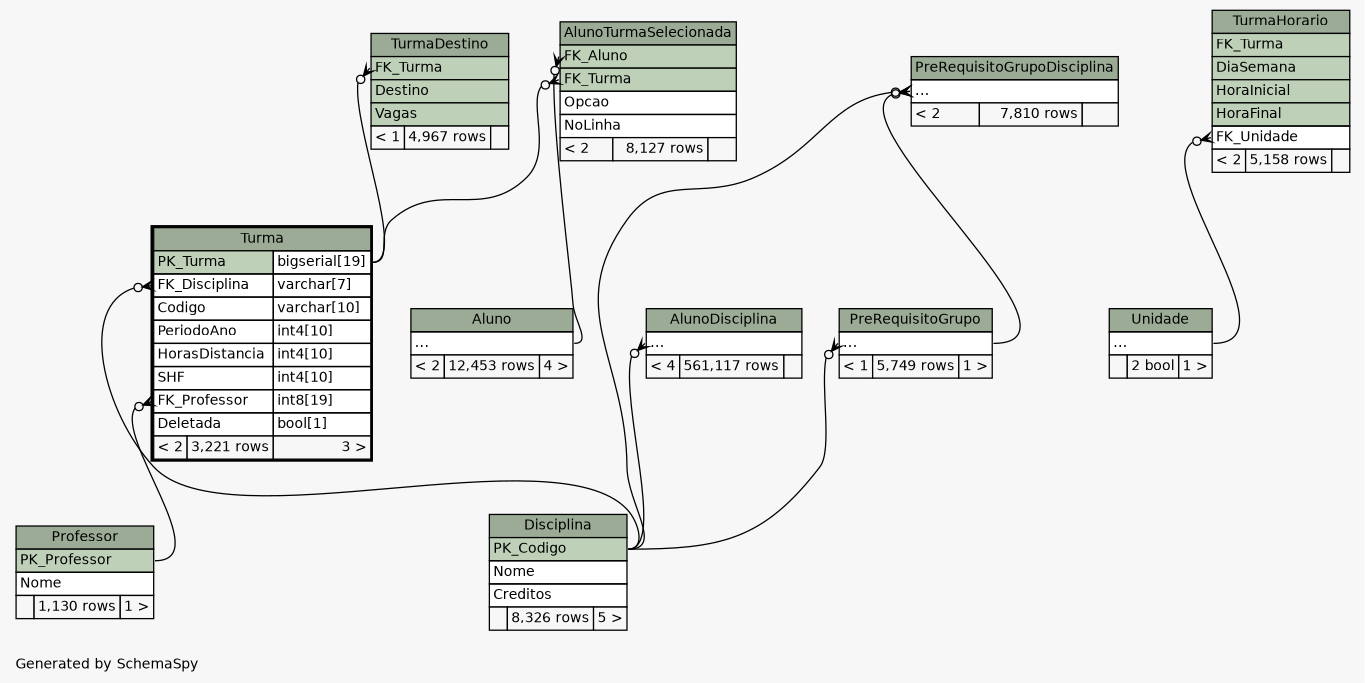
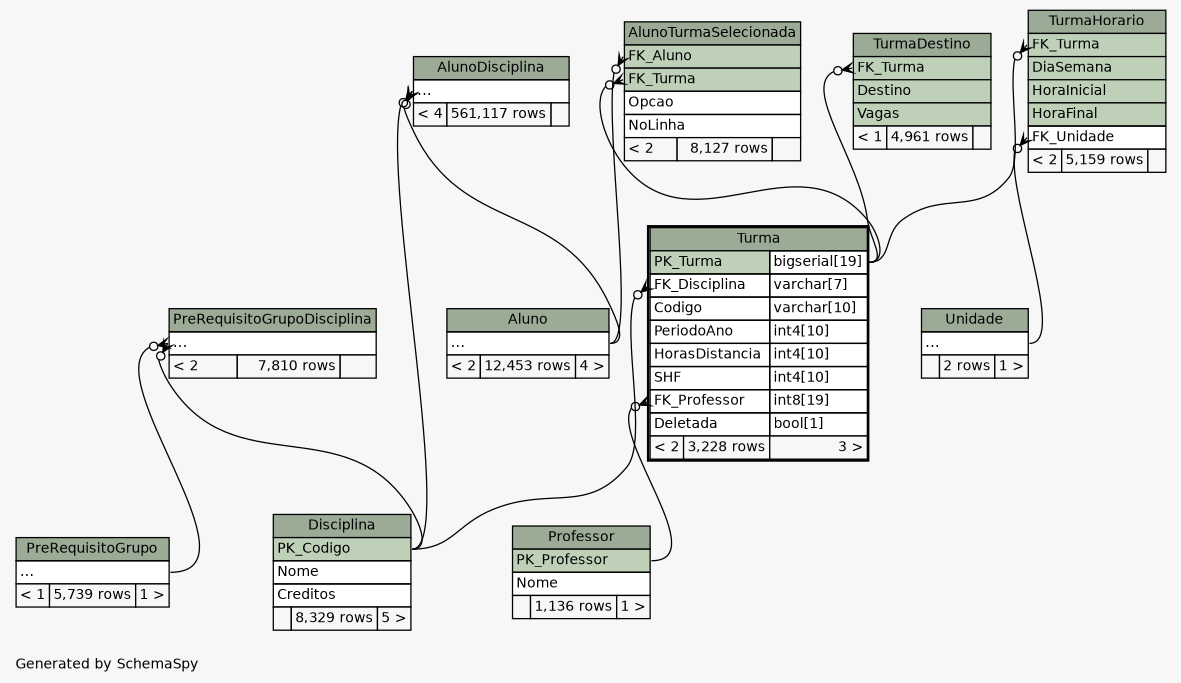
node "TurmaDestino": text "4,967 rows" -> "4,961 rows"
node "TurmaHorario": text "5,158 rows" -> "5,159 rows"
edge "Turma" -> "TurmaHorario": added
edge "Aluno" -> "AlunoDisciplina": added
node "PreRequisitoGrupo": text "5,749 rows" -> "5,739 rows"
node "Unidade": text "2 bool" -> "2 rows"
node "Turma": text "3,221 rows" -> "3,228 rows"
edge "Disciplina" -> "PreRequisitoGrupo": removed
node "Professor": text "1,130 rows" -> "1,136 rows"
node "Disciplina": text "8,326 rows" -> "8,329 rows"
